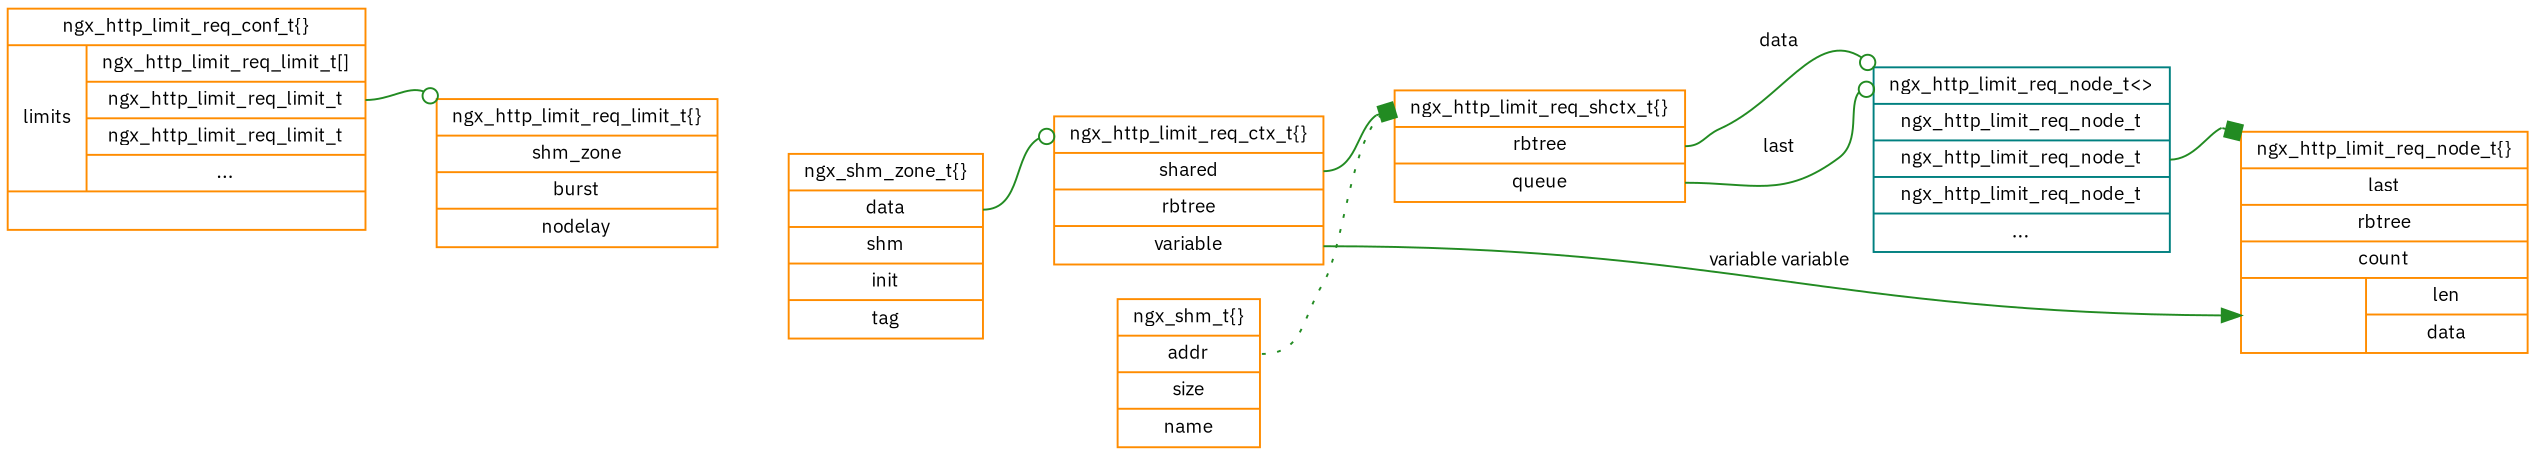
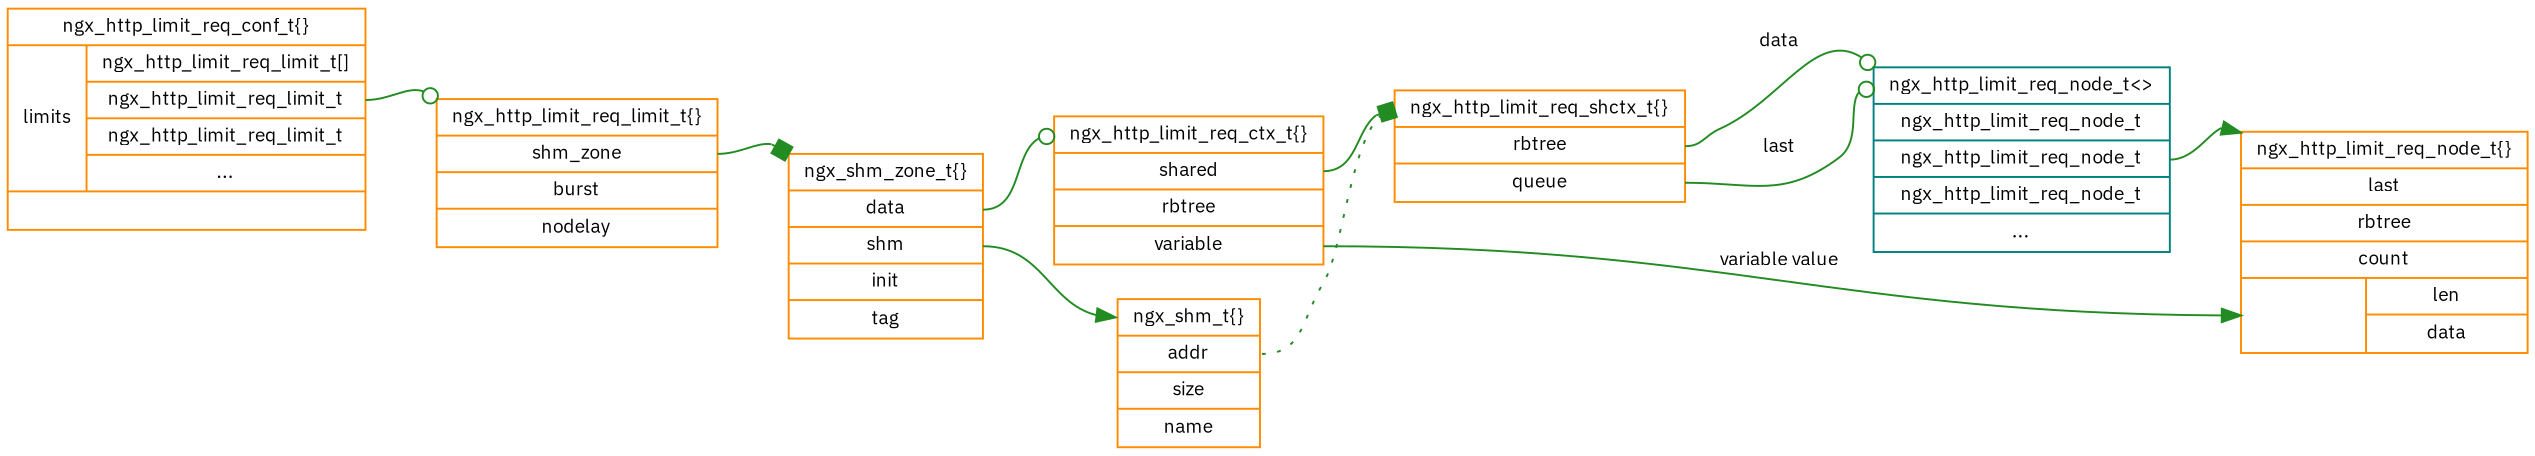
edge "ngx_http_limit_req_node_t<>" -> "ngx_http_limit_req_node_t{}": arrowhead box -> normal
edge "ngx_http_limit_req_limit_t{}" -> "ngx_shm_zone_t{}": added
edge "ngx_http_limit_req_ctx_t{}" -> "ngx_http_limit_req_node_t{}": label "variable variable" -> "variable value"
edge "ngx_shm_zone_t{}" -> "ngx_shm_t{}": added
